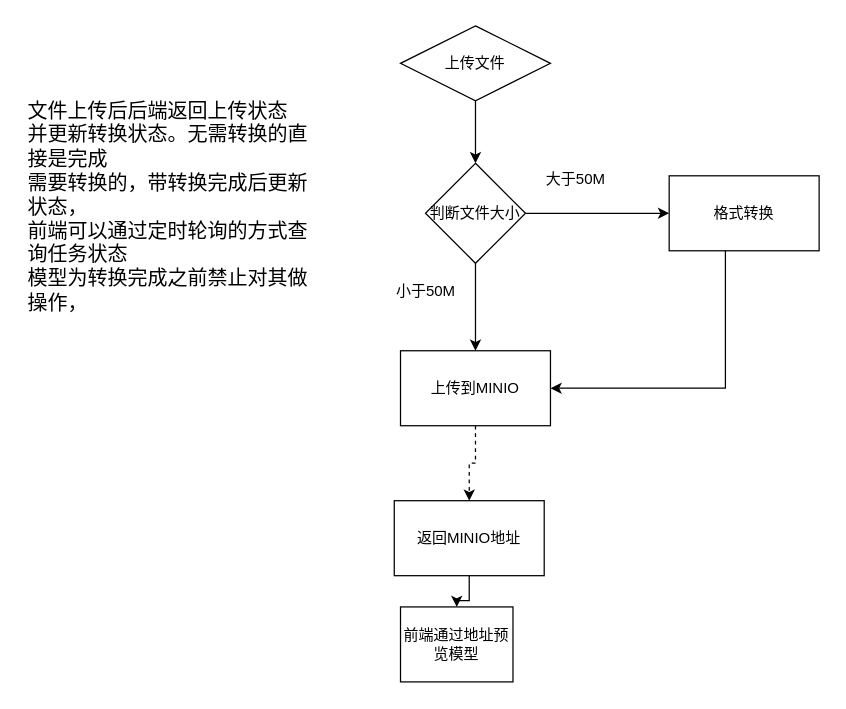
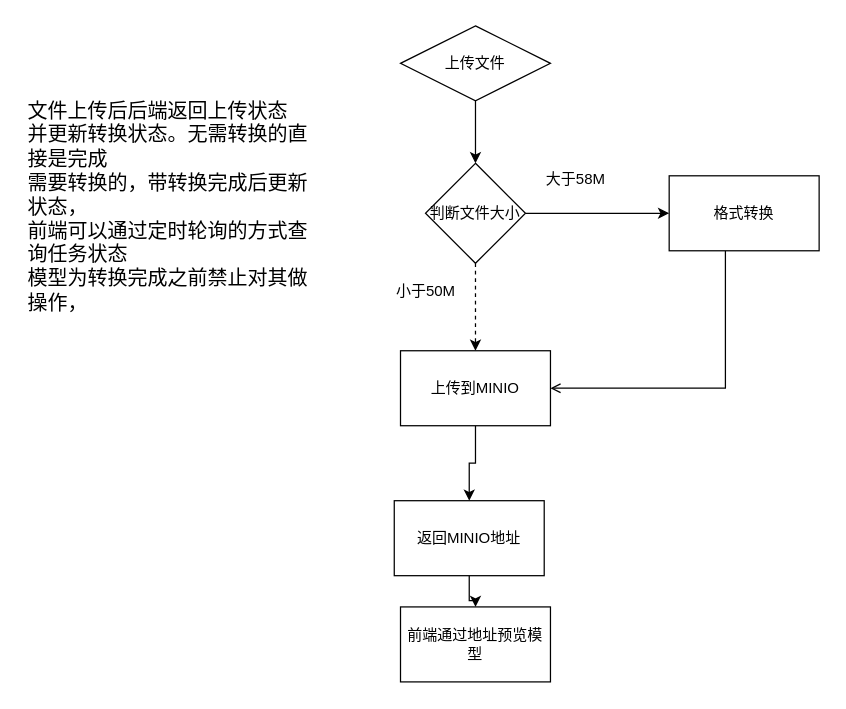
node "大于50M": label "大于50M" -> "大于58M"
edge "判断文件大小" -> "上传到MINIO": style solid -> dashed
edge "格式转换" -> "上传到MINIO": arrowhead classic -> open
edge "上传到MINIO" -> "返回MINIO地址": style dashed -> solid
node "前端通过地址预览模型": size 113x75 -> 150x75
